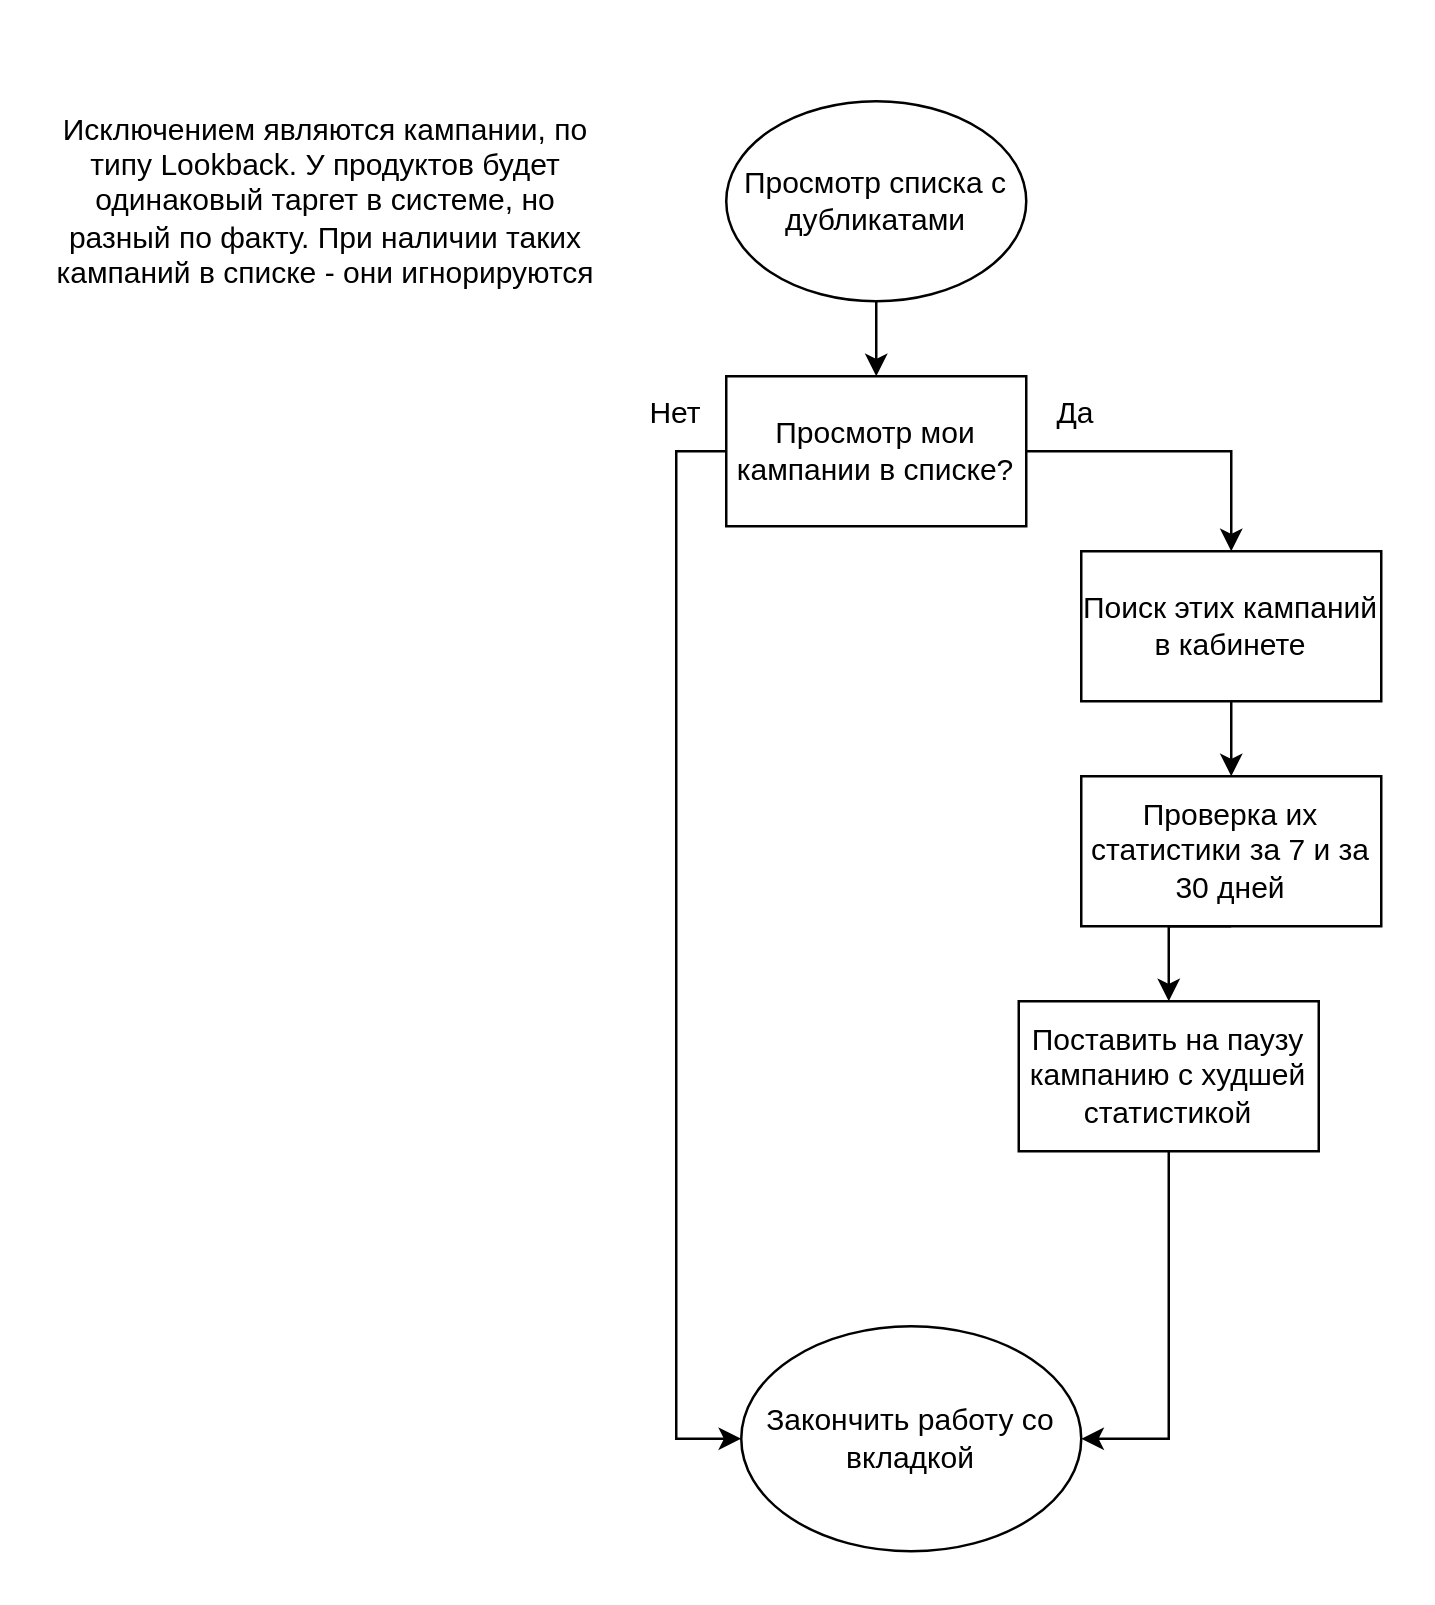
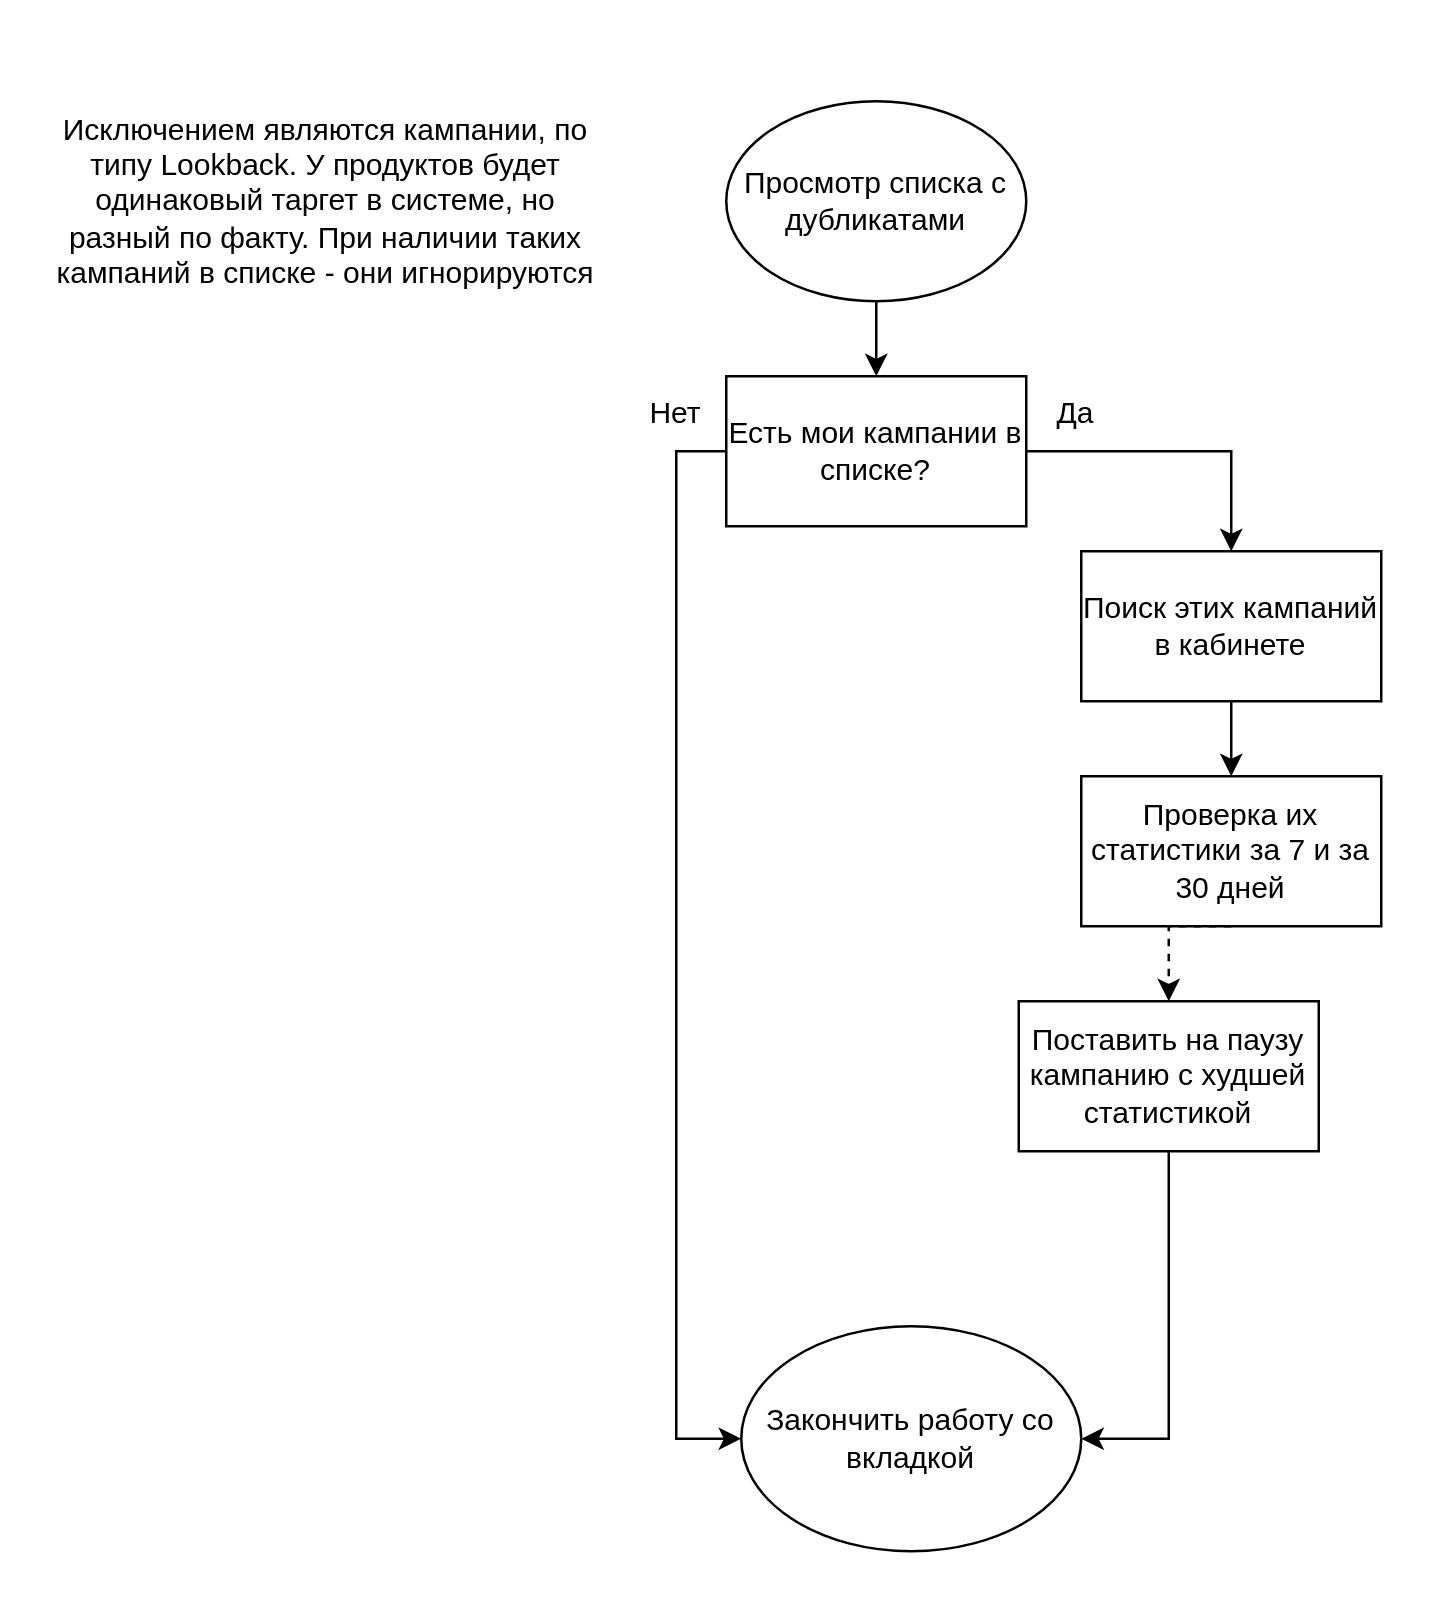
node "Просмотр мои кампании в списке?": label "Просмотр мои кампании в списке?" -> "Есть мои кампании в списке?"
edge "Проверка их статистики за 7 и за 30 дней" -> "Поставить на паузу кампанию с худшей статистикой": style solid -> dashed
